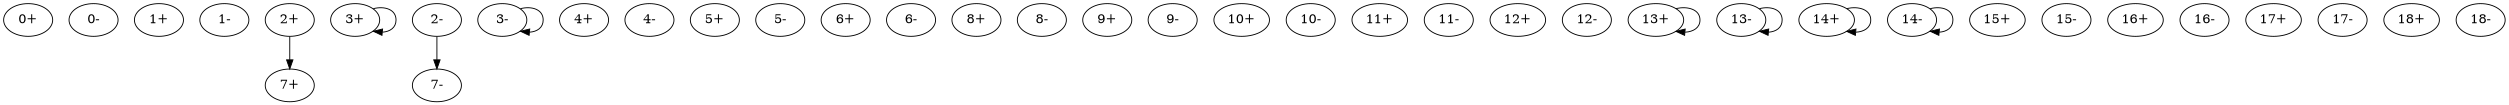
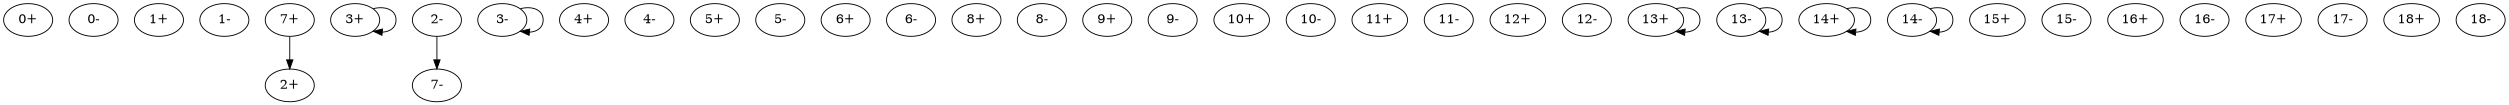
edge "2+" -> "7+": reversed
